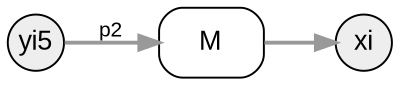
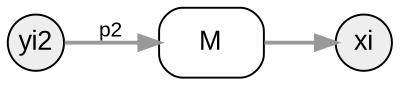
node "yi5": label "yi5" -> "yi2"
